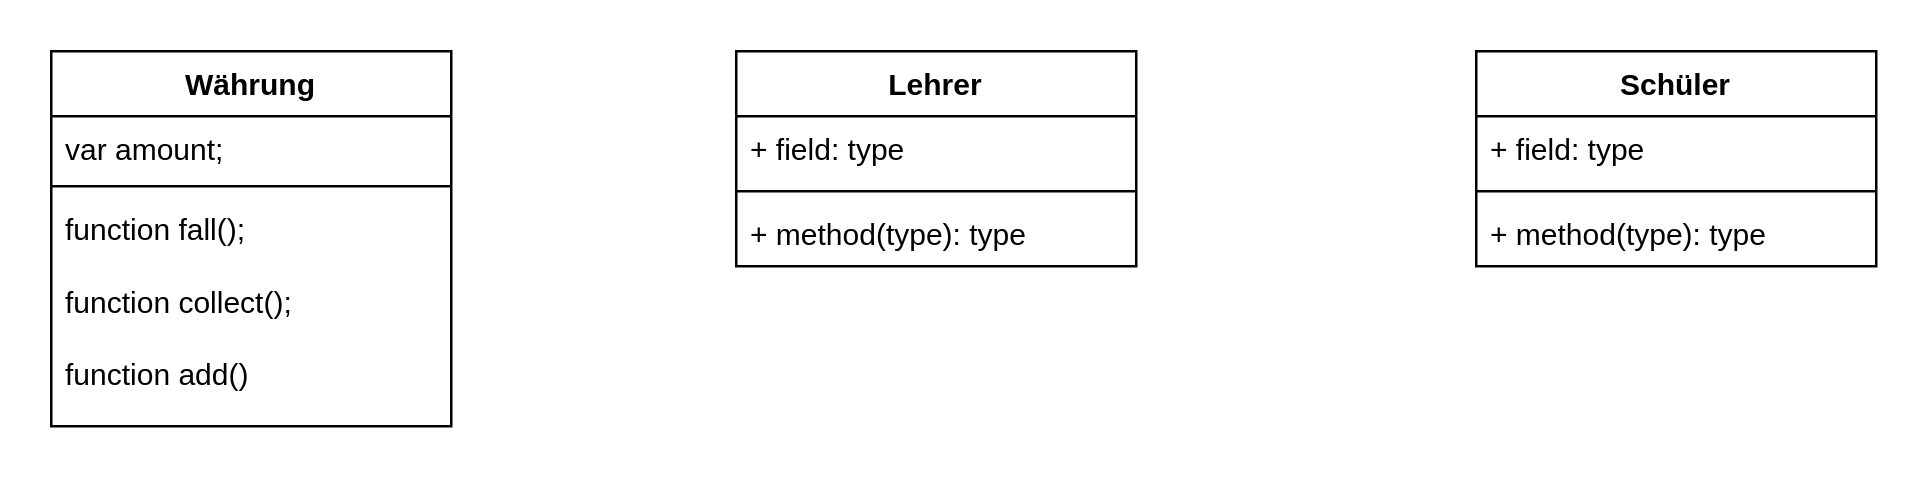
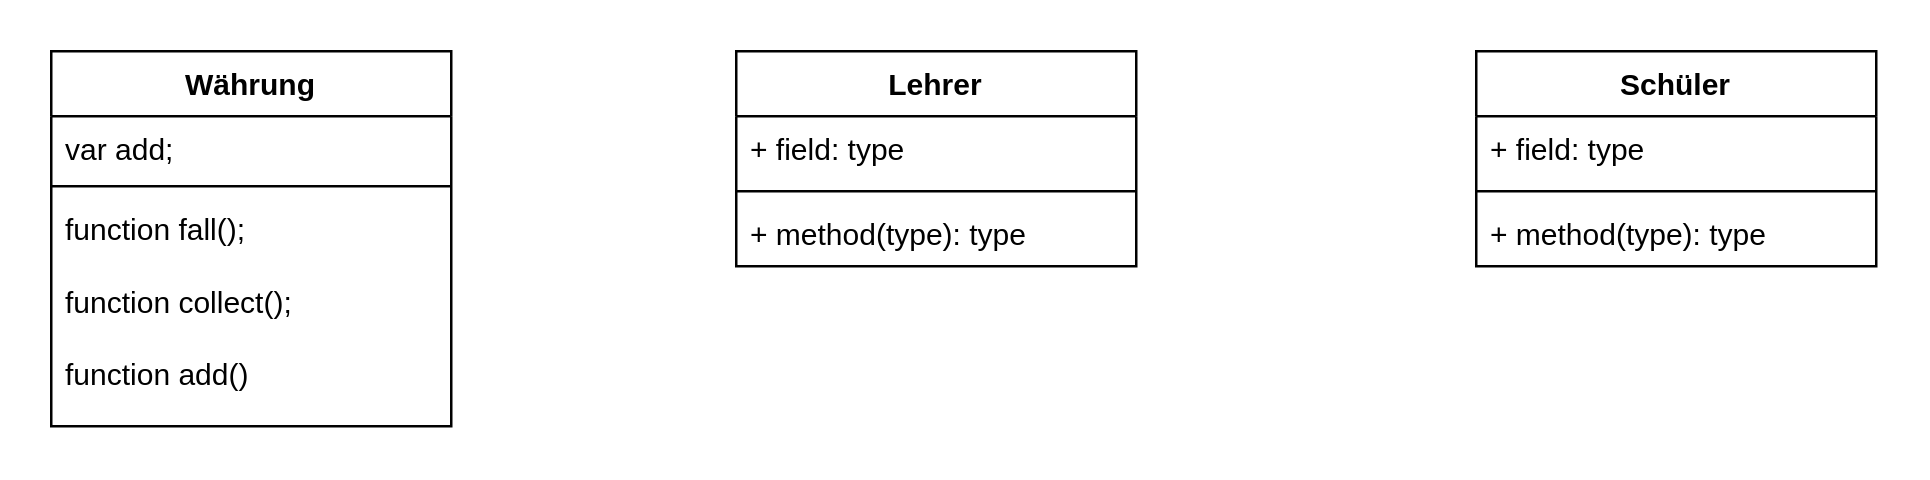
node "var amount;": label "var amount;" -> "var add;"
